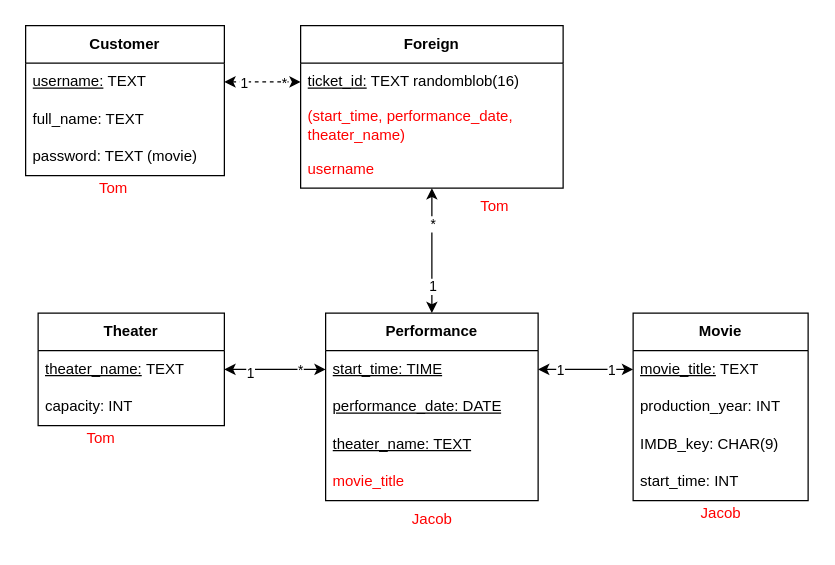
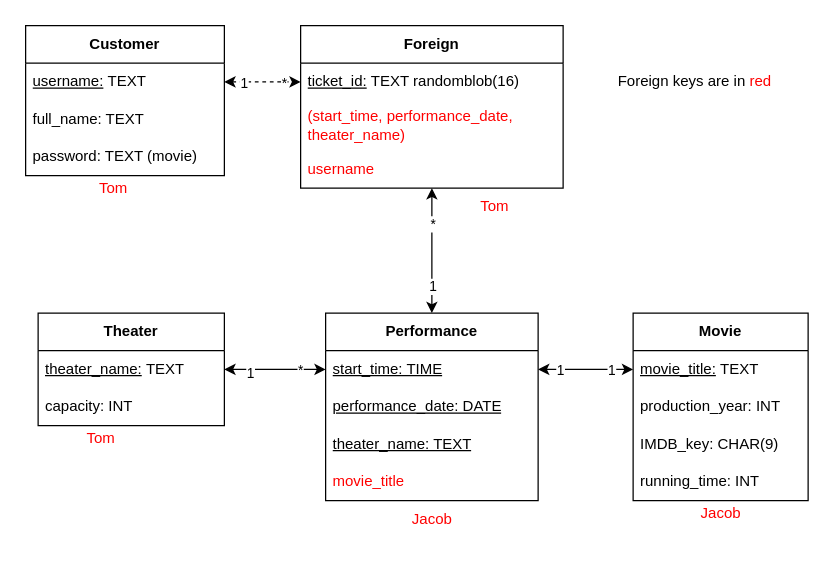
node "Foreign keys are in red": added
node "start_time: INT": label "start_time: INT" -> "running_time: INT"
